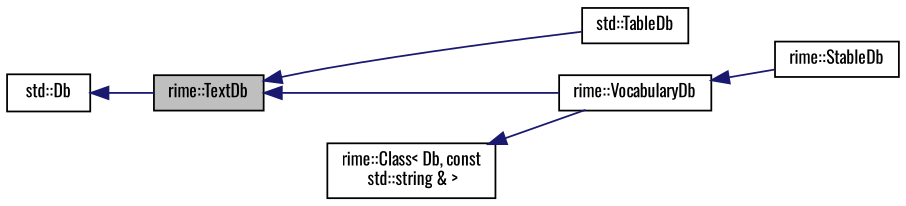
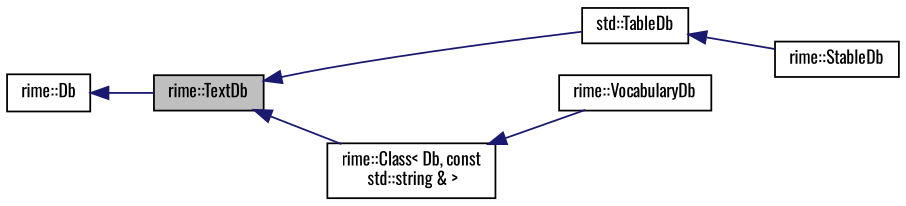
edge "rime::StableDb" -> "rime::VocabularyDb": now "rime::StableDb" -> "std::TableDb"
node "std::Db": label "std::Db" -> "rime::Db"
edge "rime::VocabularyDb" -> "rime::TextDb": now "rime::Class< Db, const std::string & >" -> "rime::TextDb"
